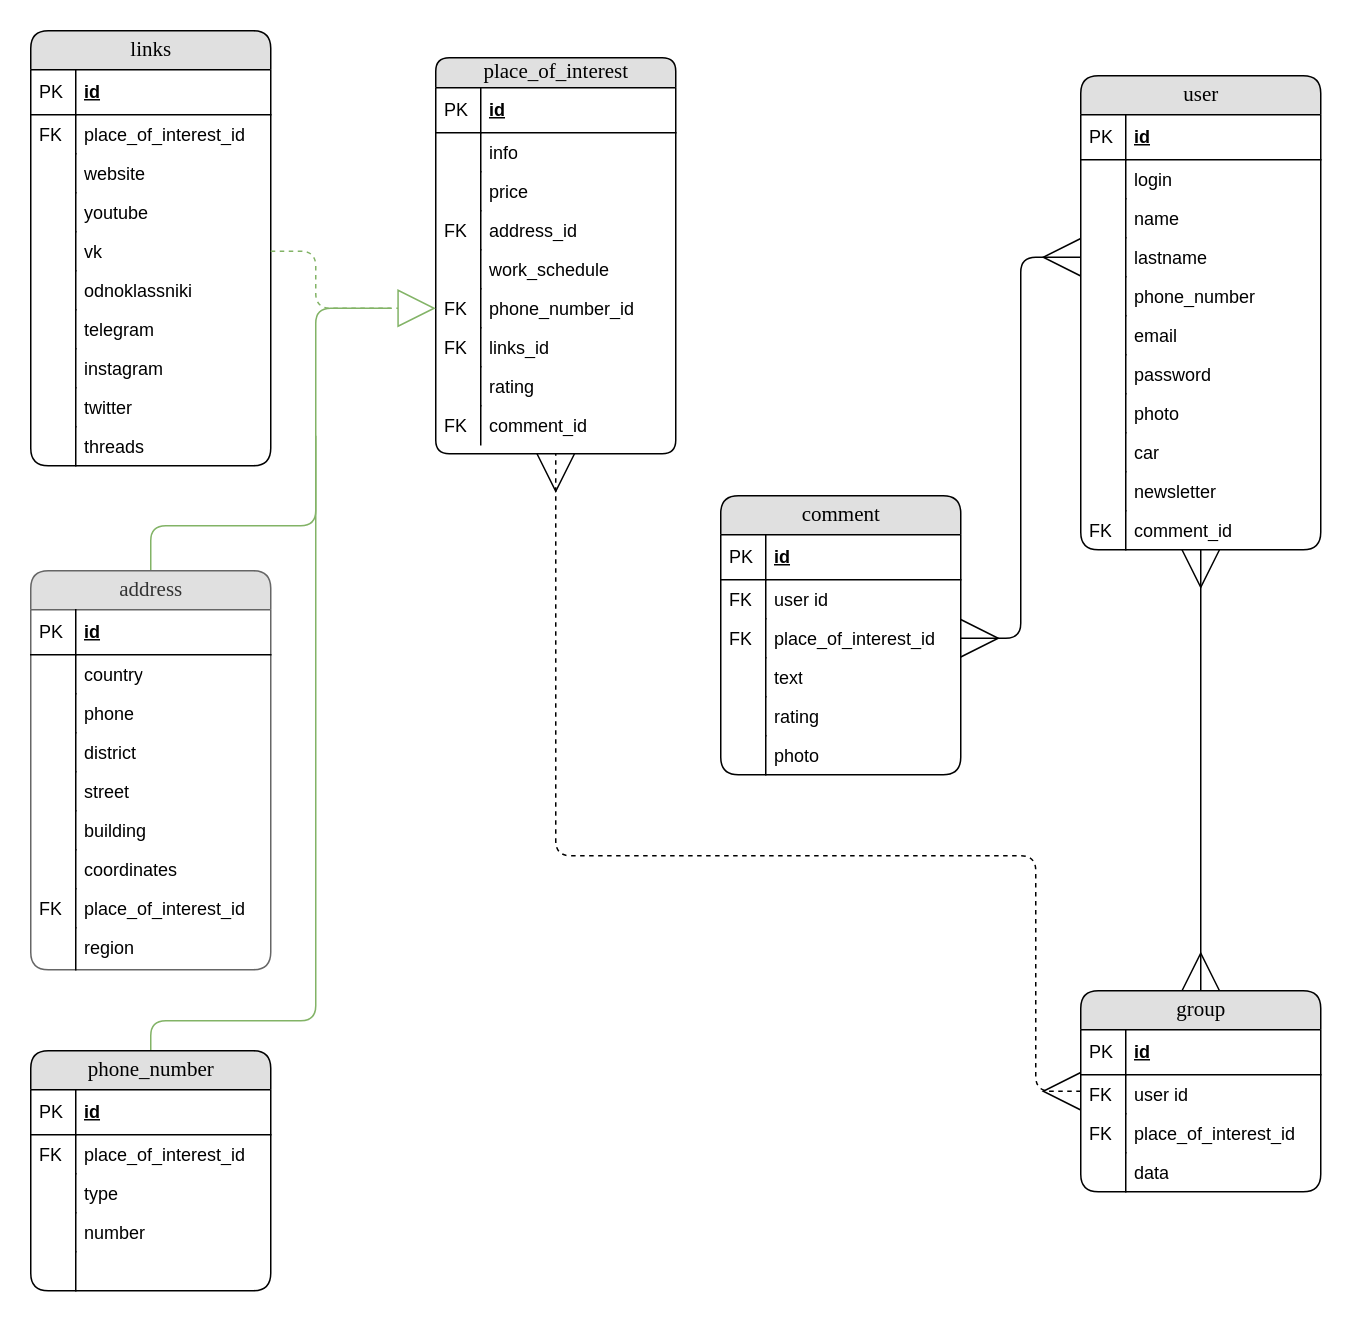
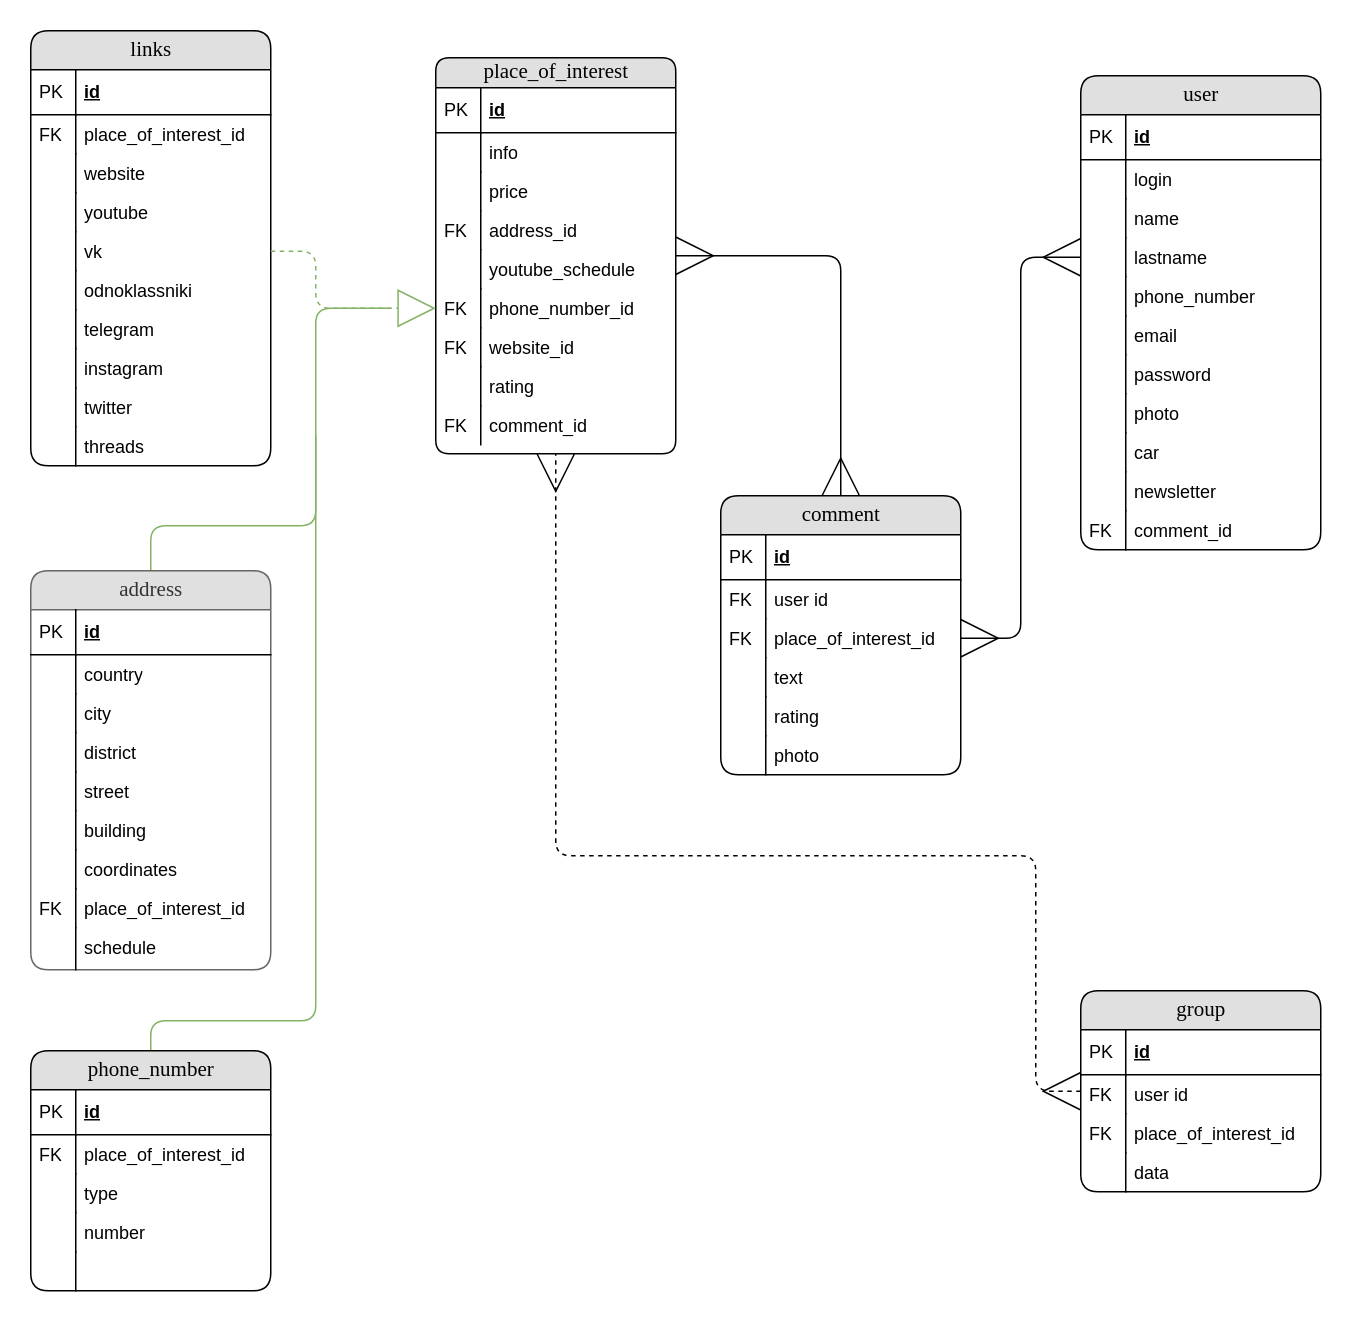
node "work_schedule": label "work_schedule" -> "youtube_schedule"
edge "place_of_interest" -- "comment": added
node "links_id": label "links_id" -> "website_id"
node "phone": label "phone" -> "city"
edge "user" -- "group": removed
node "region": label "region" -> "schedule"
